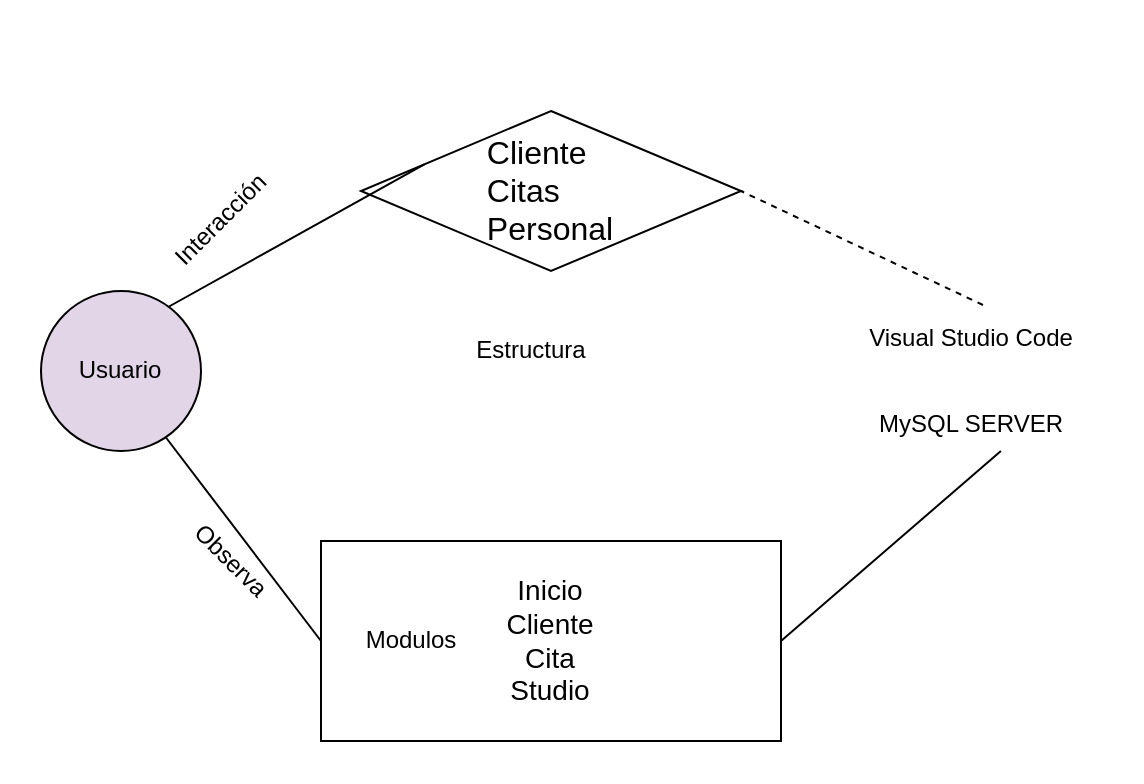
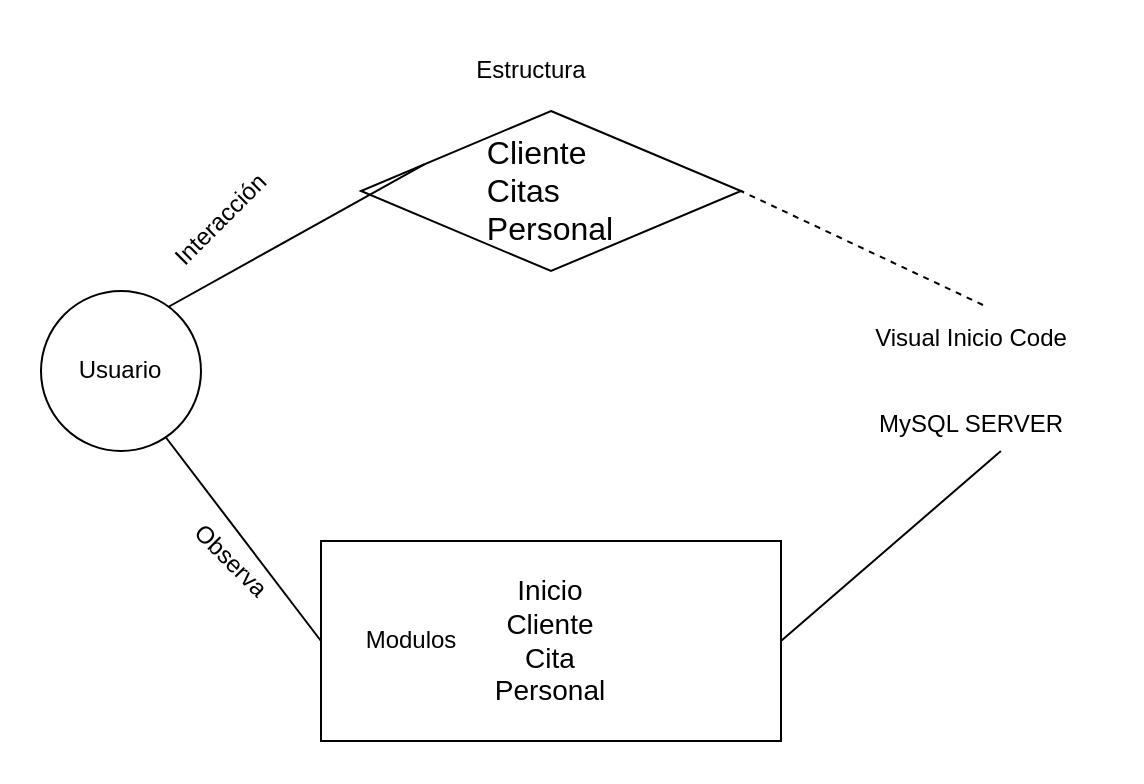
node "Estructura": moved (531, 351) -> (531, 71)
node "Usuario": fillcolor #e1d5e7 -> #ffffff
node "Visual Studio Code MySQL SERVER": label "Visual Studio Code MySQL SERVER" -> "Visual Inicio Code MySQL SERVER"
node "Inicio Cliente Cita Studio": label "Inicio Cliente Cita Studio" -> "Inicio Cliente Cita Personal"
